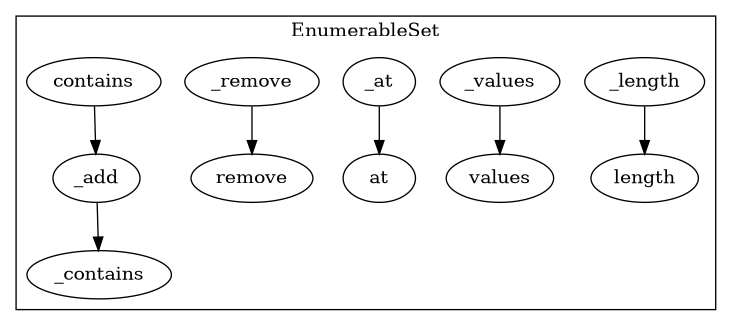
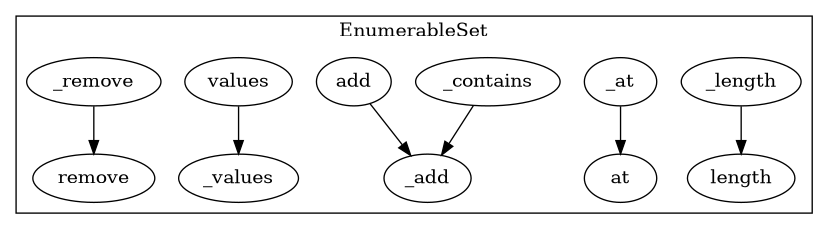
node "contains": label "contains" -> "add"
edge "_values" -> "values": reversed
edge "_add" -> "_contains": reversed
